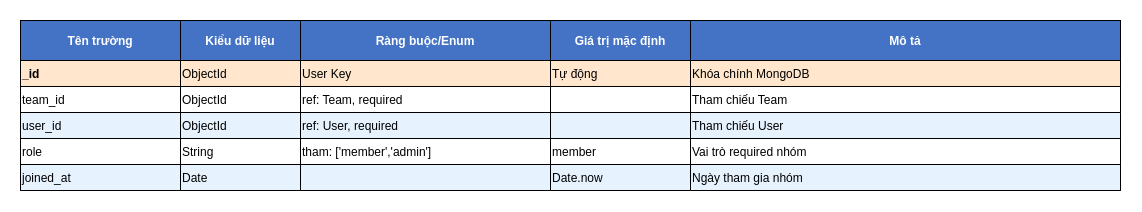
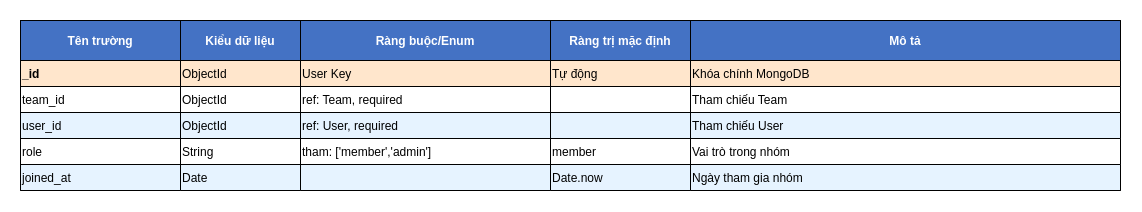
node "Giá trị mặc định": label "Giá trị mặc định" -> "Ràng trị mặc định"
node "Vai trò required nhóm": label "Vai trò required nhóm" -> "Vai trò trong nhóm"
